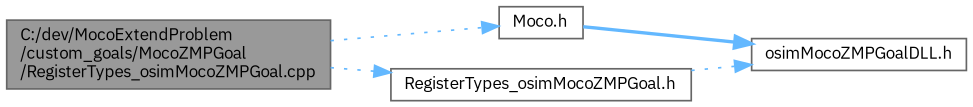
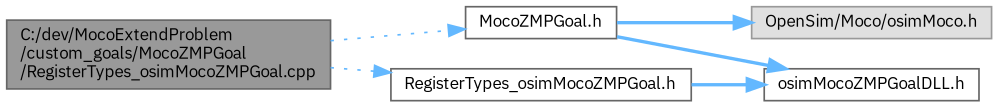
node "Moco.h": label "Moco.h" -> "MocoZMPGoal.h"
node "OpenSim/Moco/osimMoco.h": added
edge "RegisterTypes_osimMocoZMPGoal.h" -> "osimMocoZMPGoalDLL.h": style dotted -> bold
